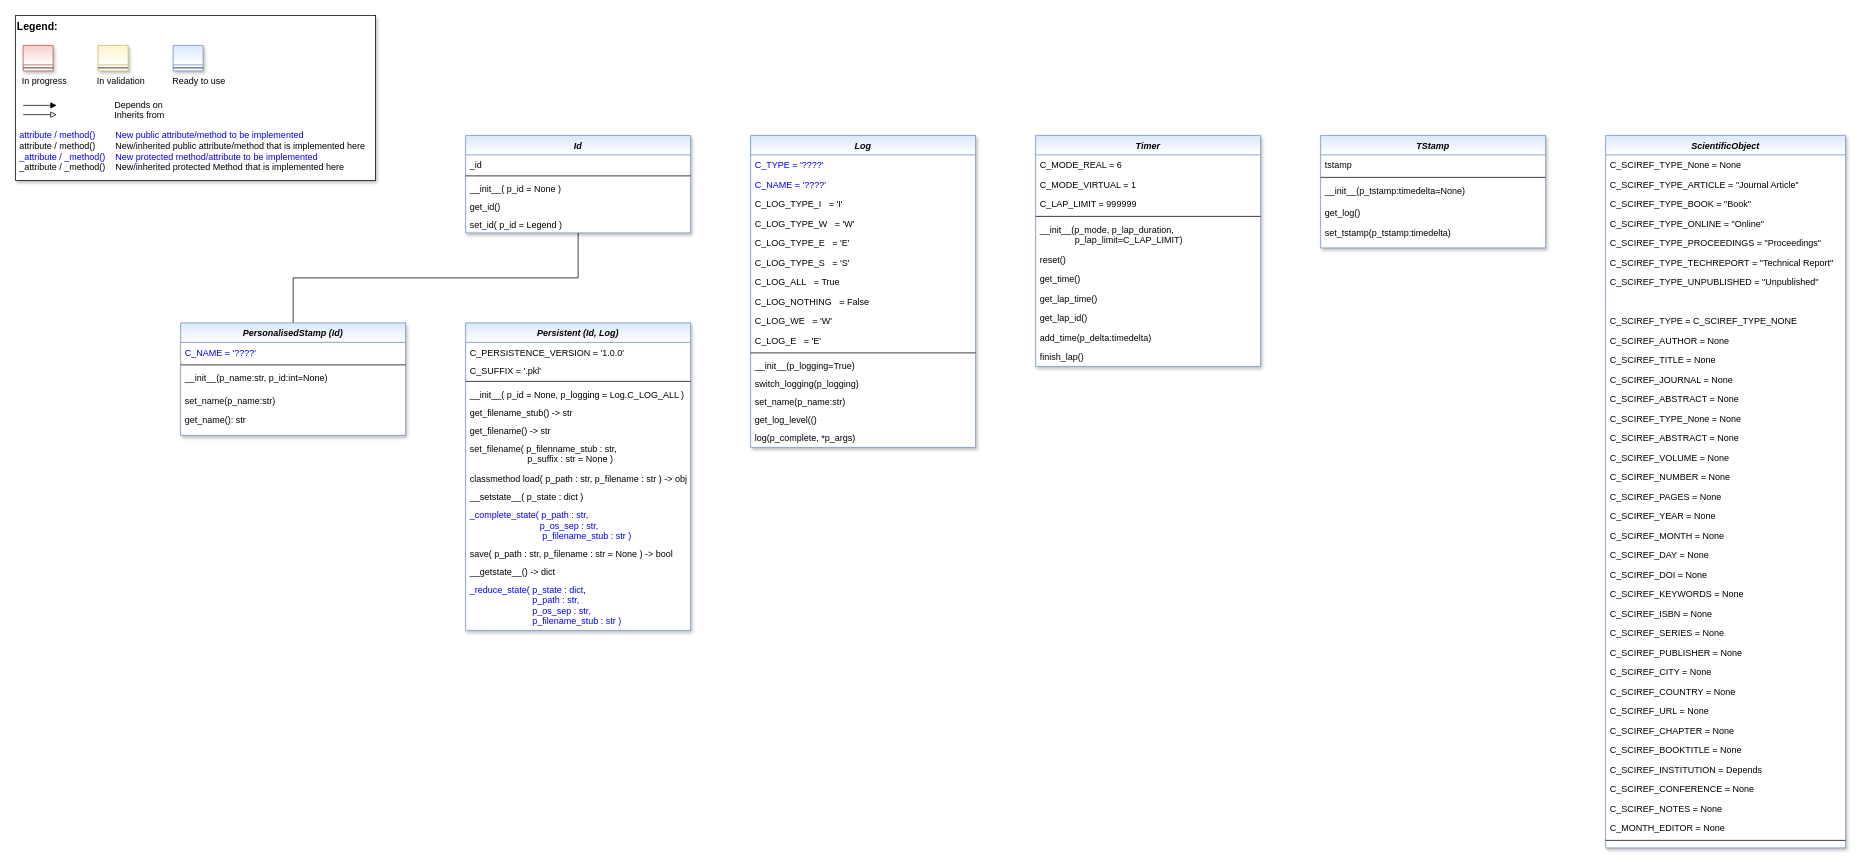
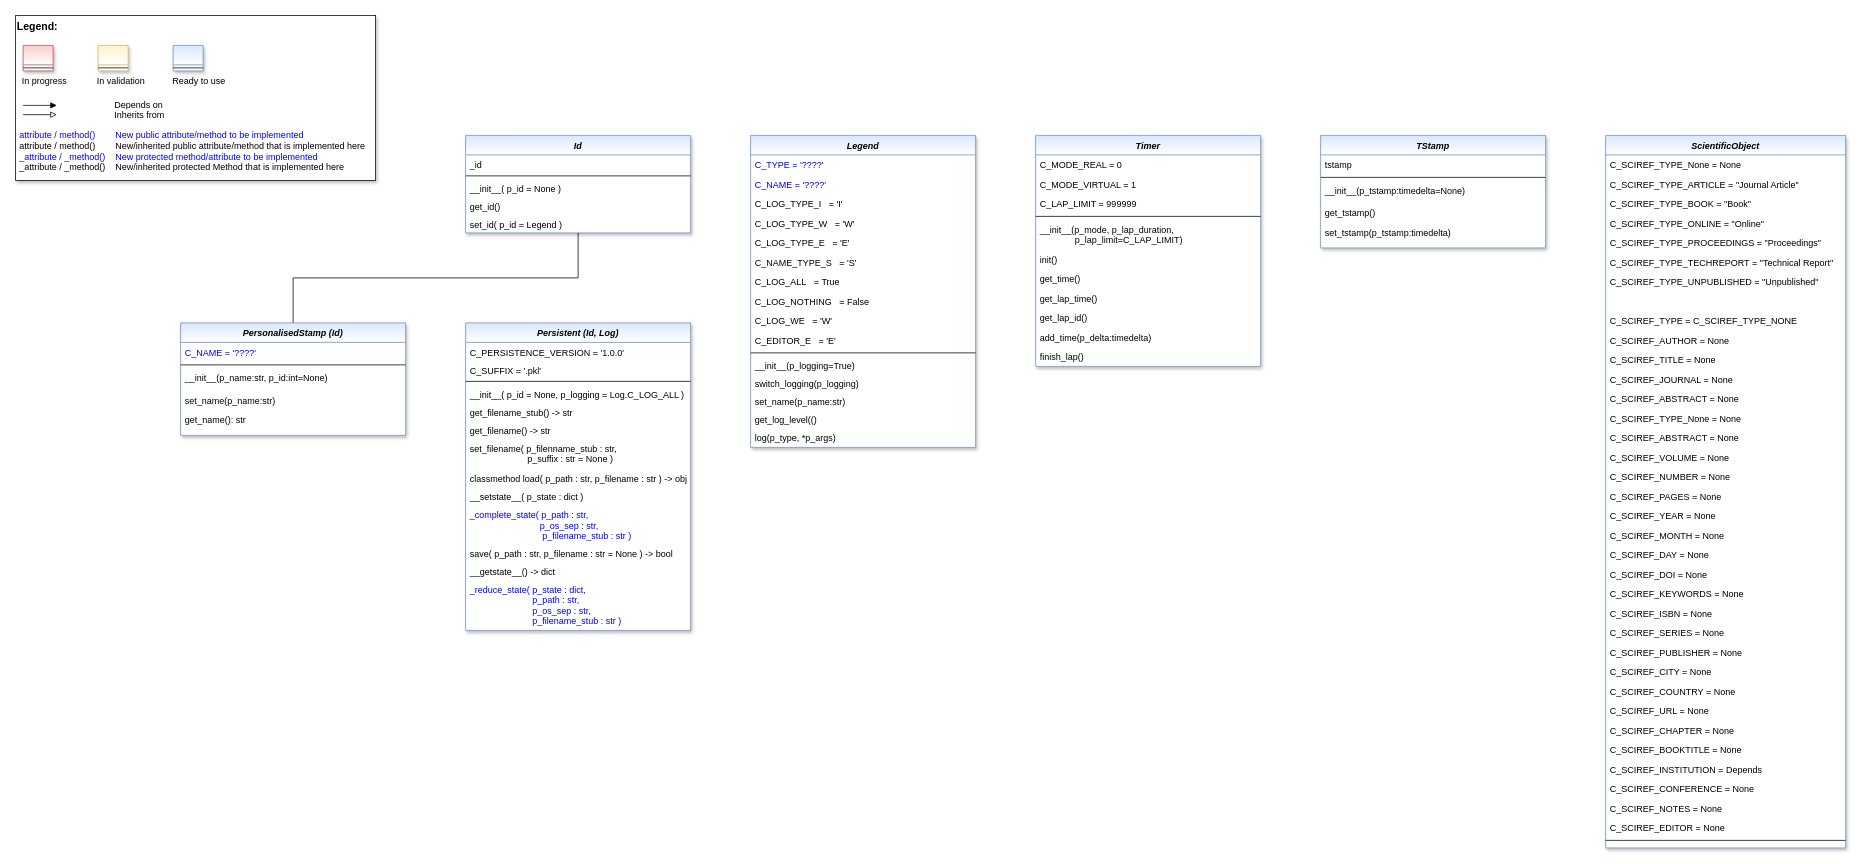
node "Log": label "Log" -> "Legend"
node "C_MODE_REAL = 6": label "C_MODE_REAL = 6" -> "C_MODE_REAL = 0"
node "get_log()": label "get_log()" -> "get_tstamp()"
node "reset()": label "reset()" -> "init()"
node "C_LOG_TYPE_S = 'S'": label "C_LOG_TYPE_S = 'S'" -> "C_NAME_TYPE_S = 'S'"
node "C_LOG_E = 'E'": label "C_LOG_E = 'E'" -> "C_EDITOR_E = 'E'"
node "log(p_complete, *p_args)": label "log(p_complete, *p_args)" -> "log(p_type, *p_args)"
node "C_MONTH_EDITOR = None": label "C_MONTH_EDITOR = None" -> "C_SCIREF_EDITOR = None"
